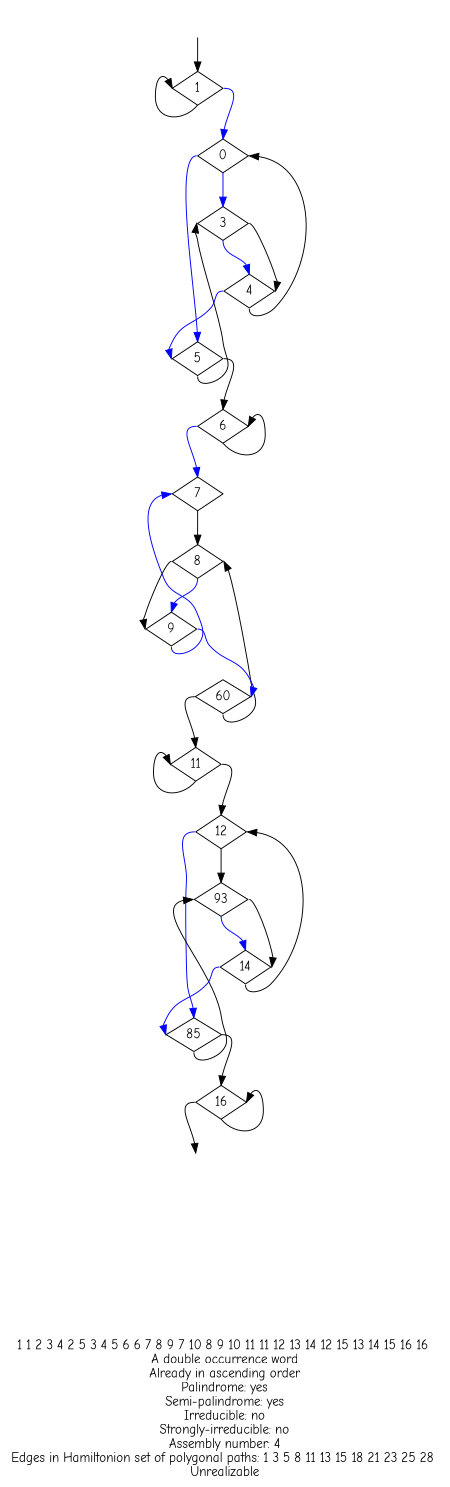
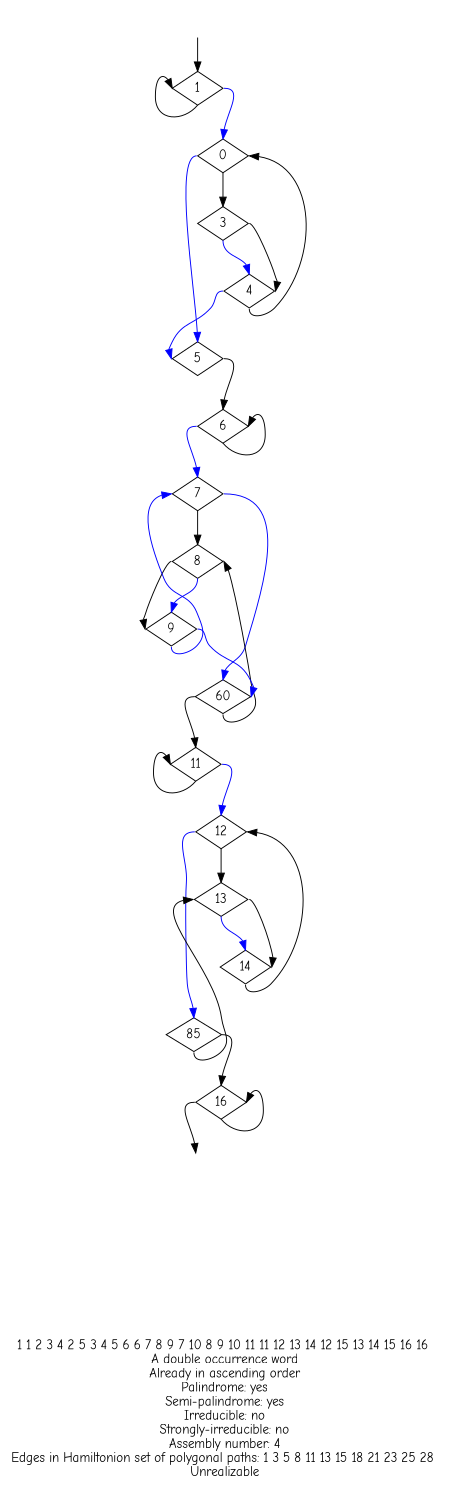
edge "0" -> "3": color blue -> black
edge "5" -> "3": removed
edge "7" -> "60": added
edge "11" -> "12": color black -> blue
node "93": label "93" -> "13"
edge "14" -> "85": removed
